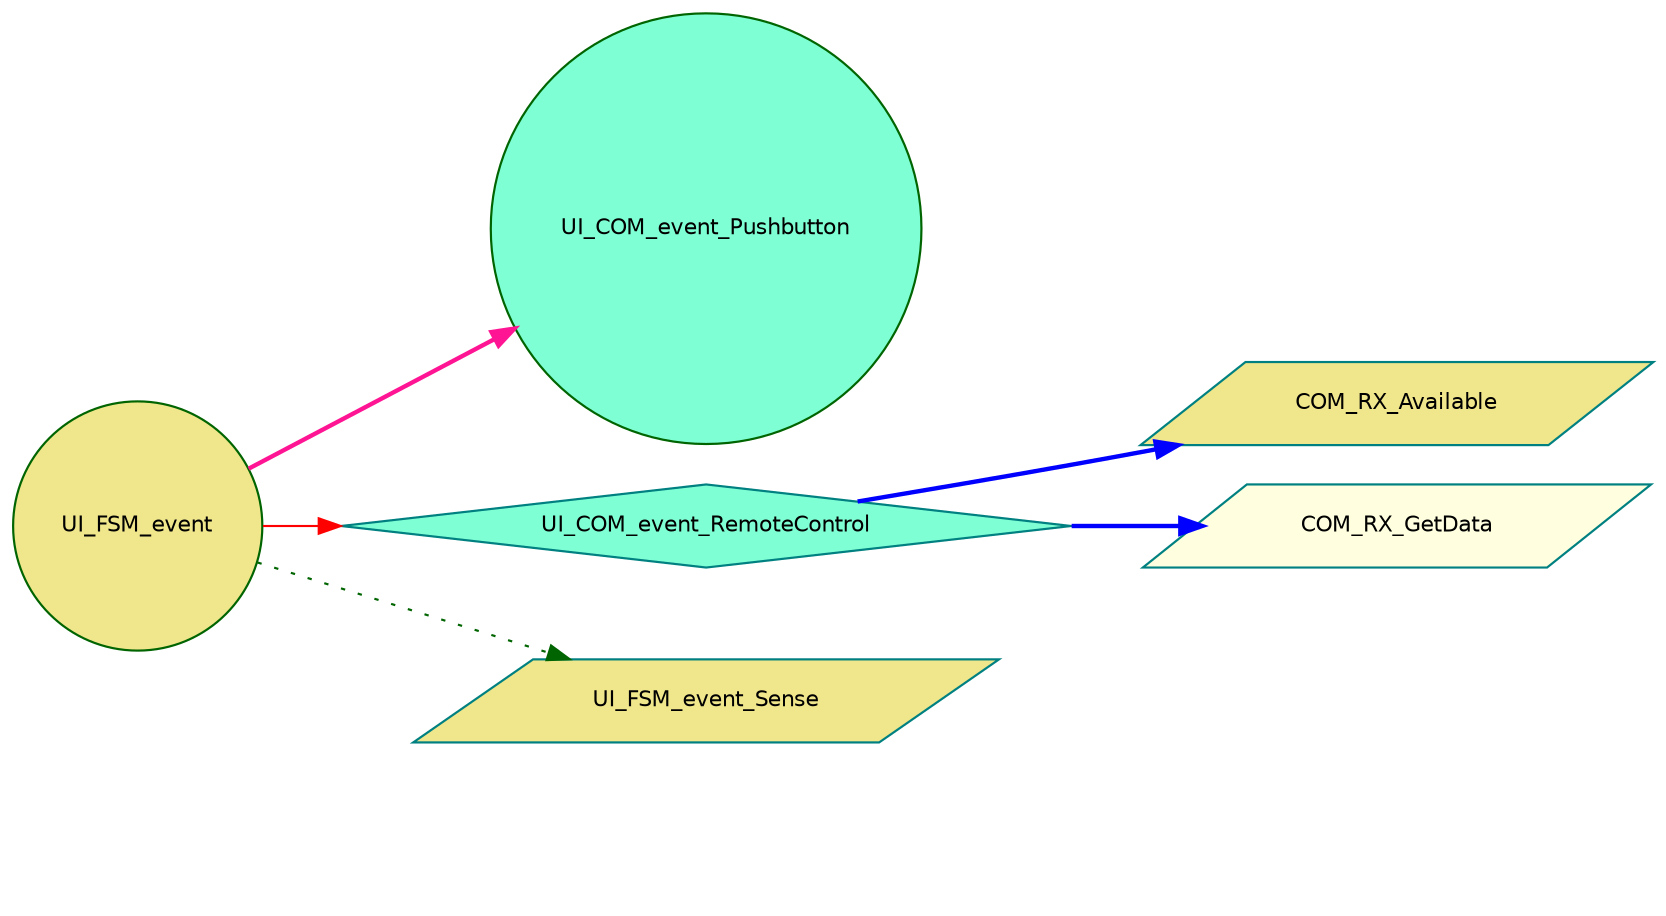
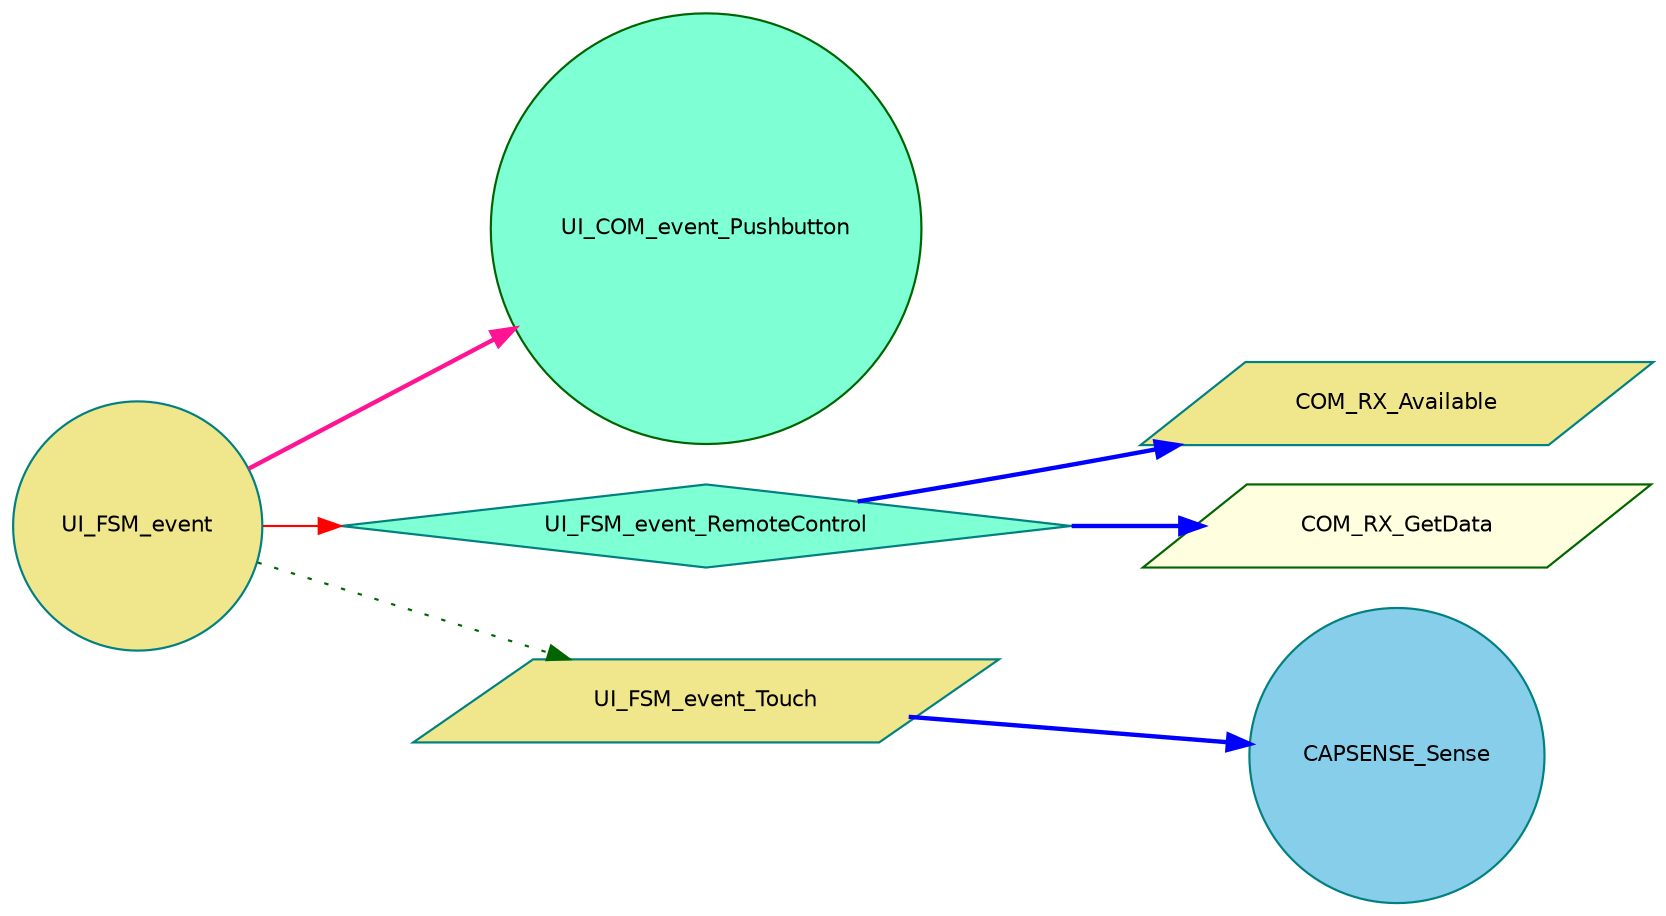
node "UI_FSM_event": color darkgreen -> teal
node "UI_COM_event_RemoteControl": label "UI_COM_event_RemoteControl" -> "UI_FSM_event_RemoteControl"
node "COM_RX_GetData": color teal -> darkgreen
node "UI_FSM_event_Sense": label "UI_FSM_event_Sense" -> "UI_FSM_event_Touch"
node "CAPSENSE_Sense": added
